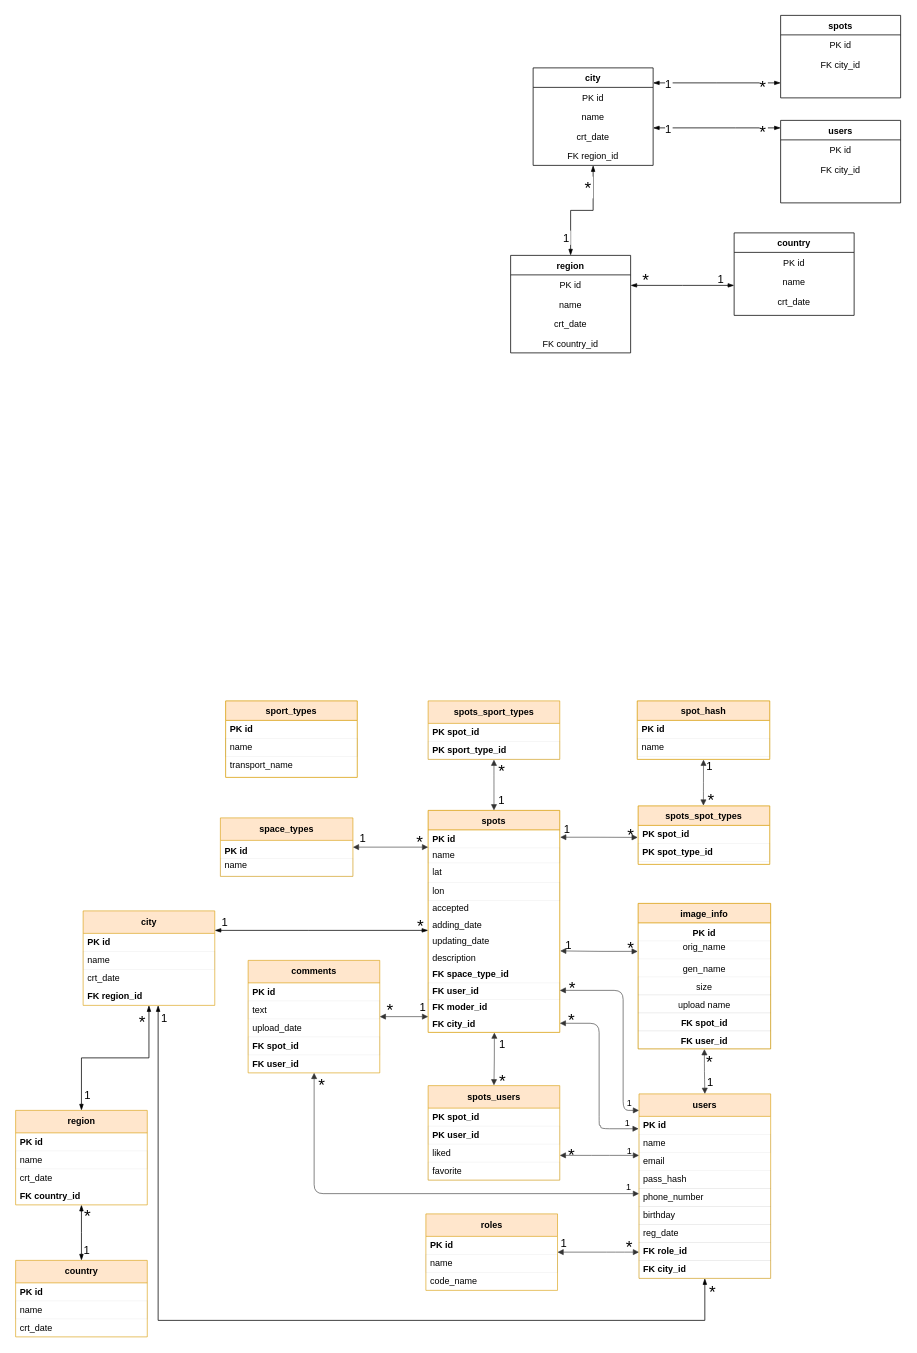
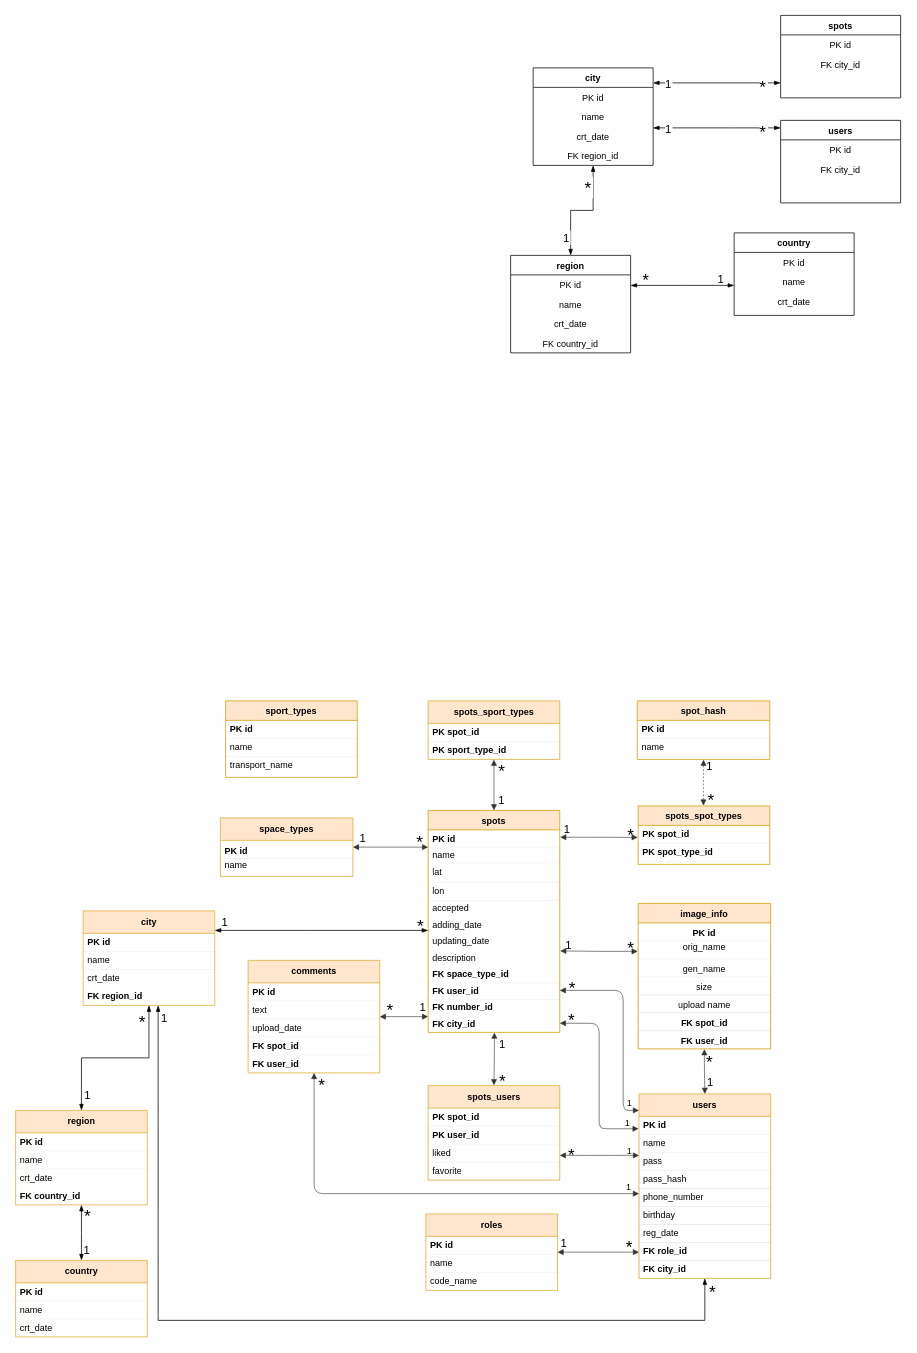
edge "spot_hash" -- "spots_spot_types": style solid -> dashed
node "FK moder_id": label "FK moder_id" -> "FK number_id"
node "email": label "email" -> "pass"
